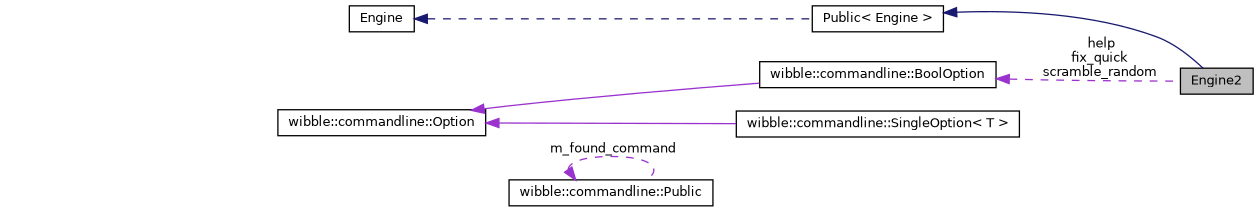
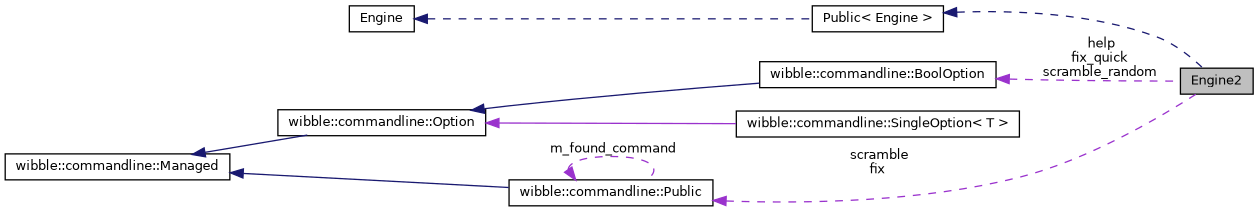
edge "Engine2" -> "Public< Engine >": style solid -> dashed
edge "wibble::commandline::BoolOption" -> "wibble::commandline::Option": color darkorchid3 -> midnightblue
node "wibble::commandline::Managed": added
edge "Engine2" -> "wibble::commandline::Public": added, label "scramble fix"
